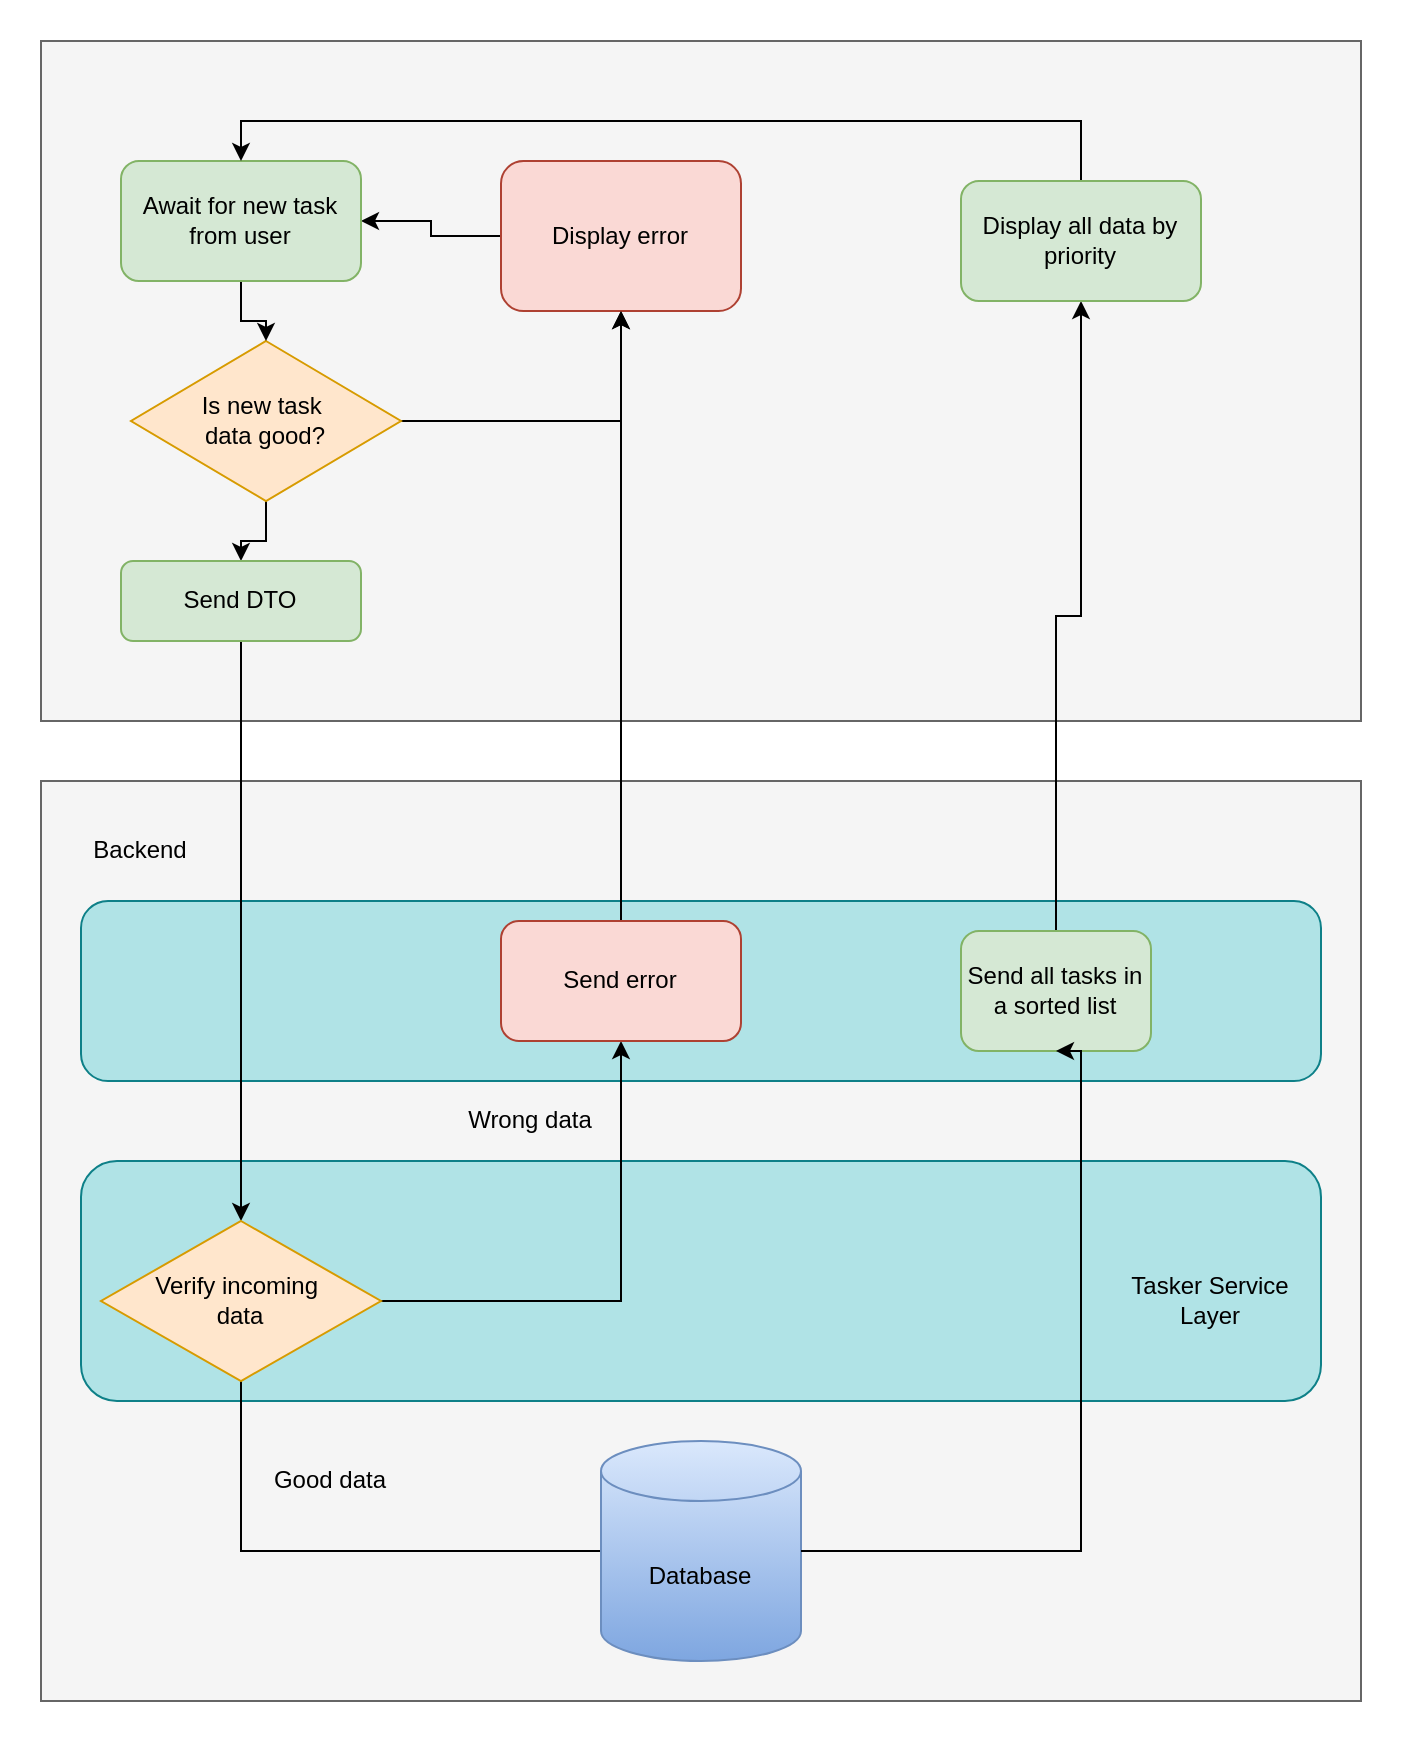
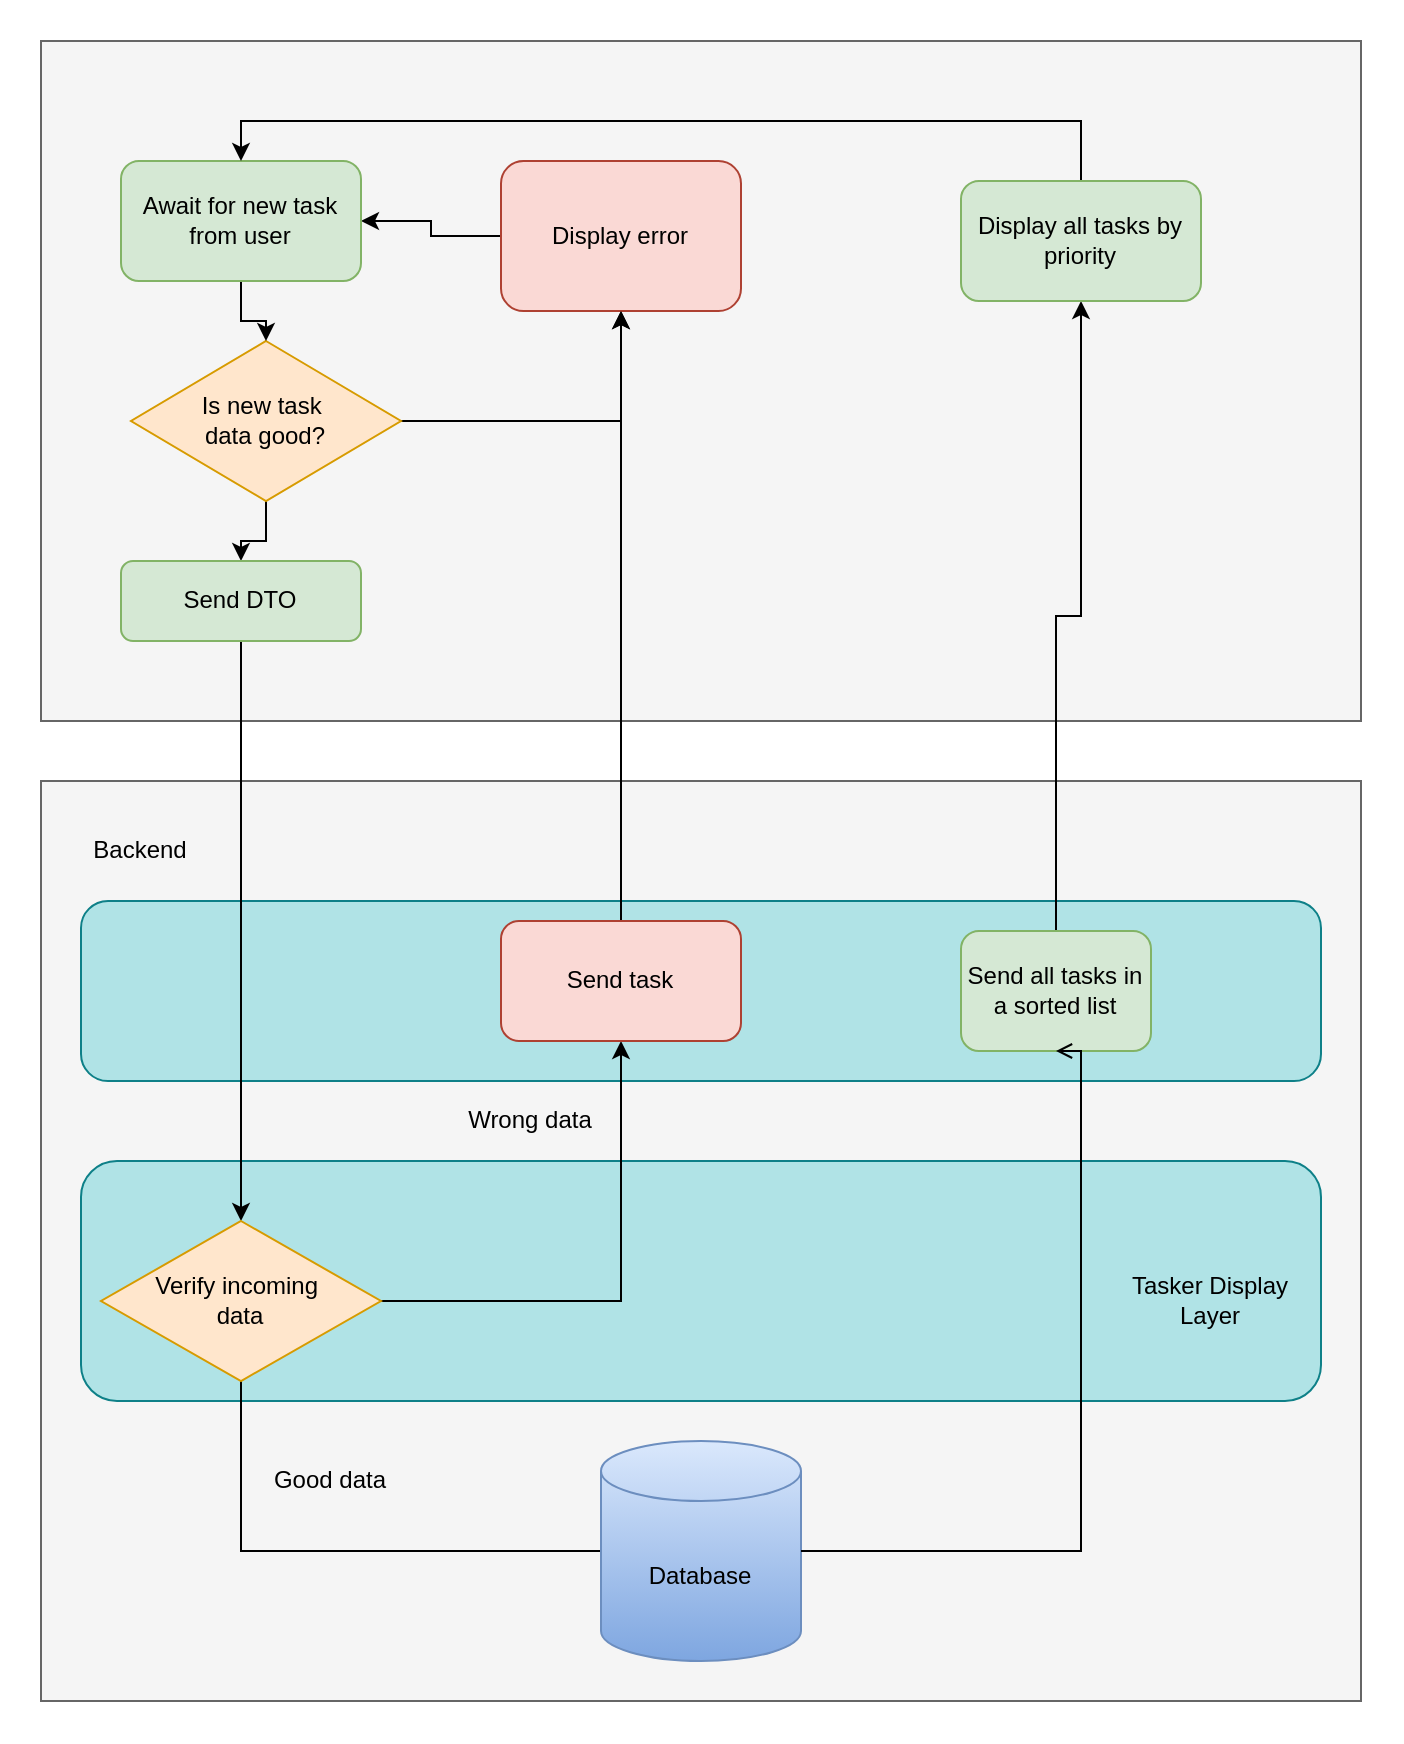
node "Display all data by priority": label "Display all data by priority" -> "Display all tasks by priority"
node "Send error": label "Send error" -> "Send task"
edge "Database" -> "Send all tasks in a sorted list": arrowhead classic -> open
node "Tasker Service Layer": label "Tasker Service Layer" -> "Tasker Display Layer"
